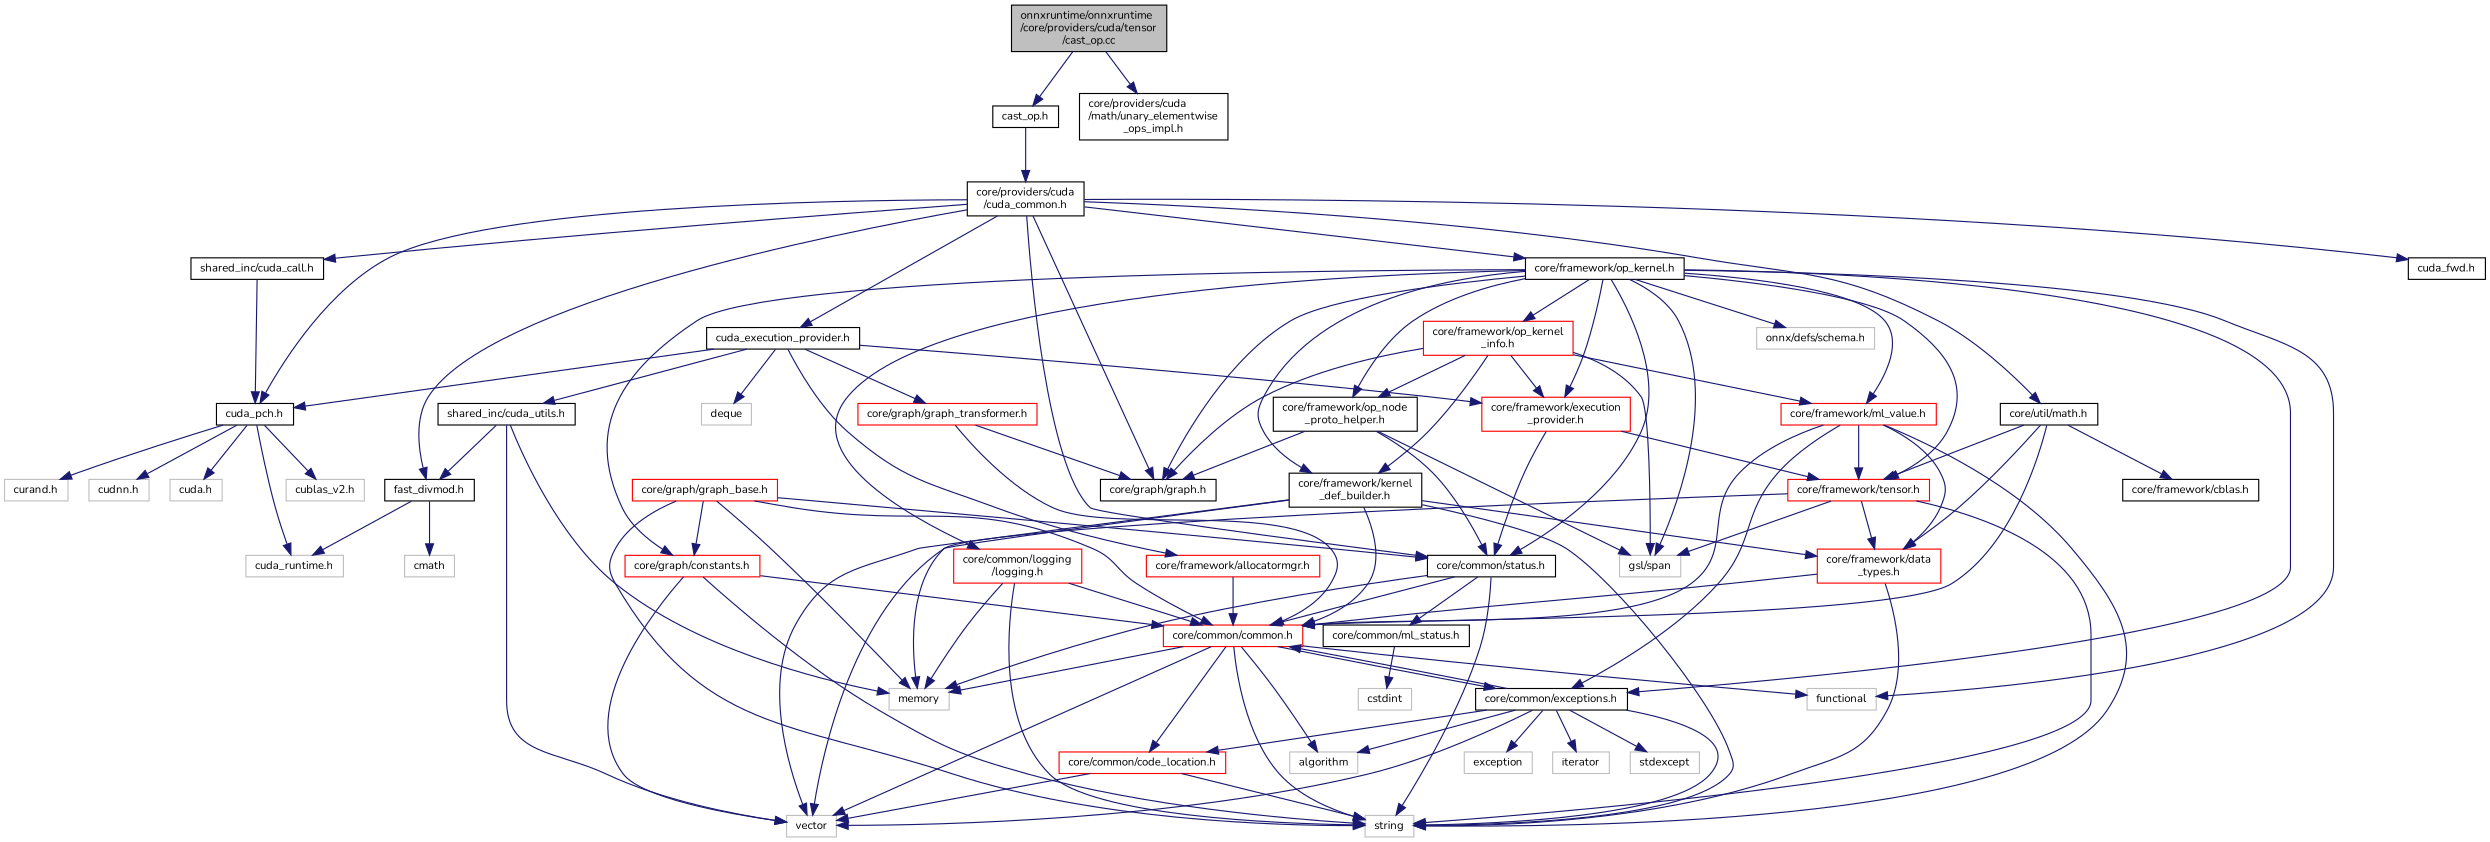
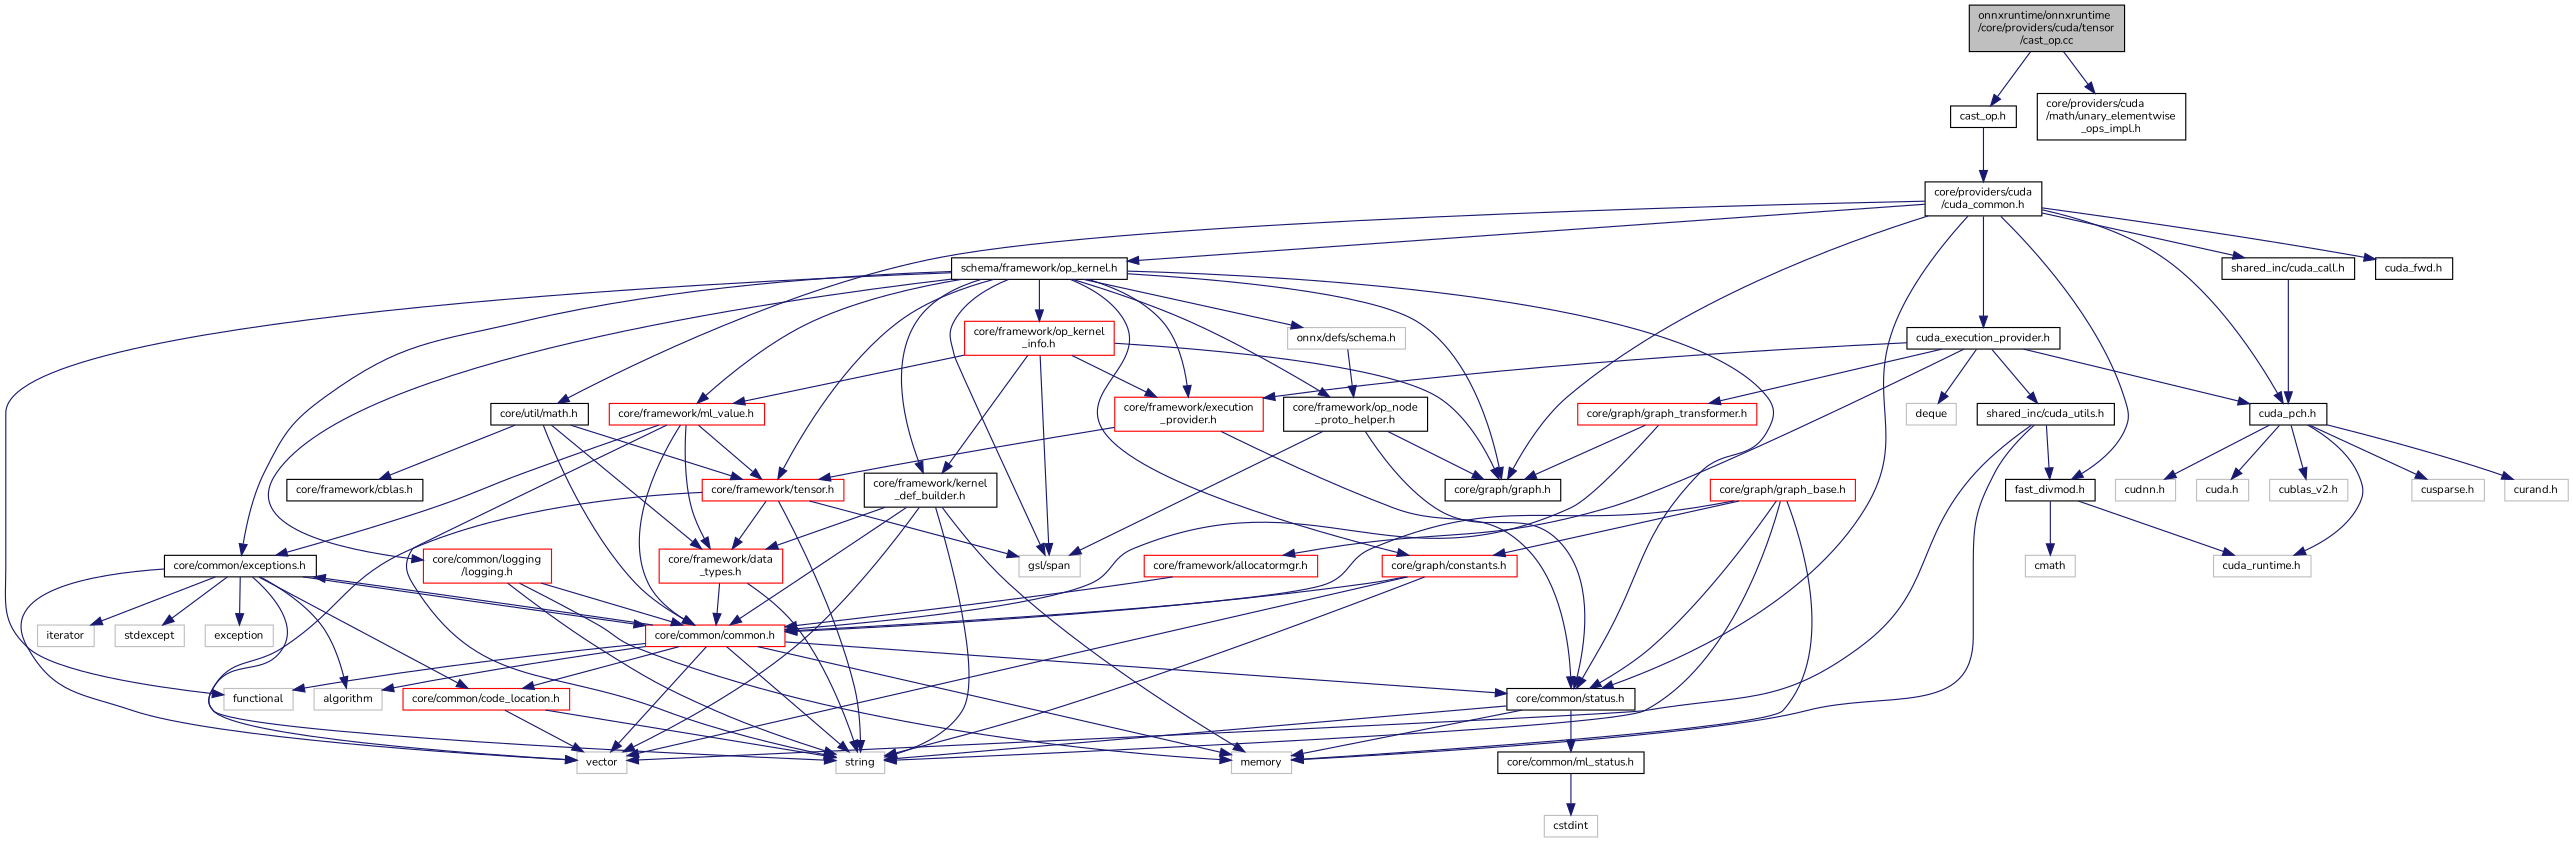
node "core/framework/op_kernel.h": label "core/framework/op_kernel.h" -> "schema/framework/op_kernel.h"
edge "core/framework/op_kernel _info.h" -> "core/framework/op_node _proto_helper.h": now "onnx/defs/schema.h" -> "core/framework/op_node _proto_helper.h"
node "cusparse.h": added
edge "core/common/status.h" -> "core/common/common.h": reversed
